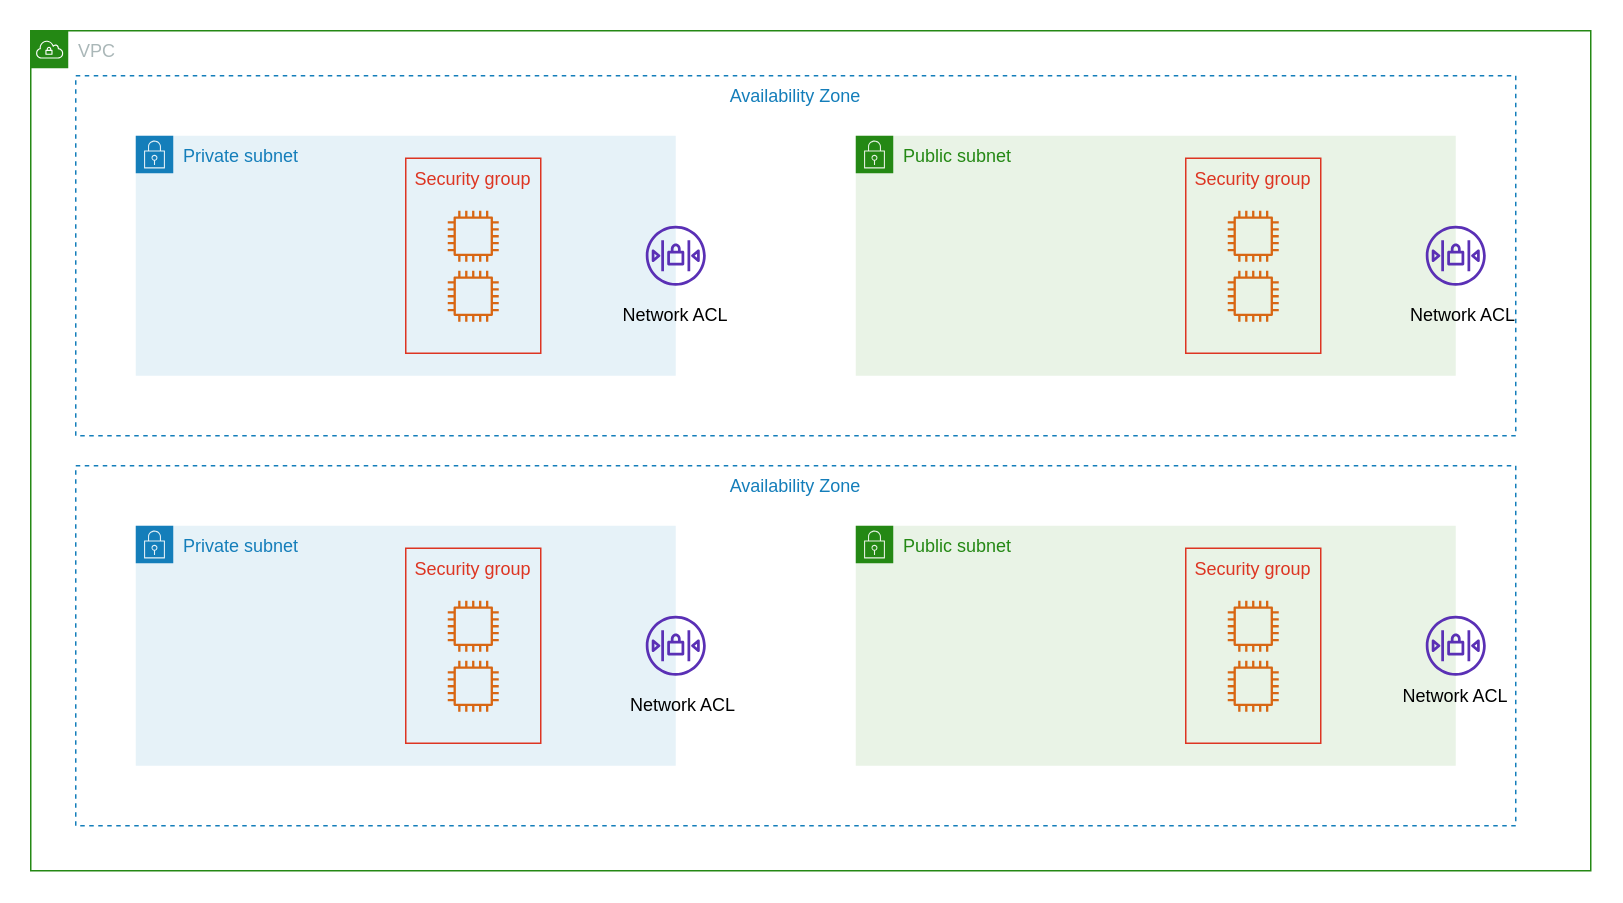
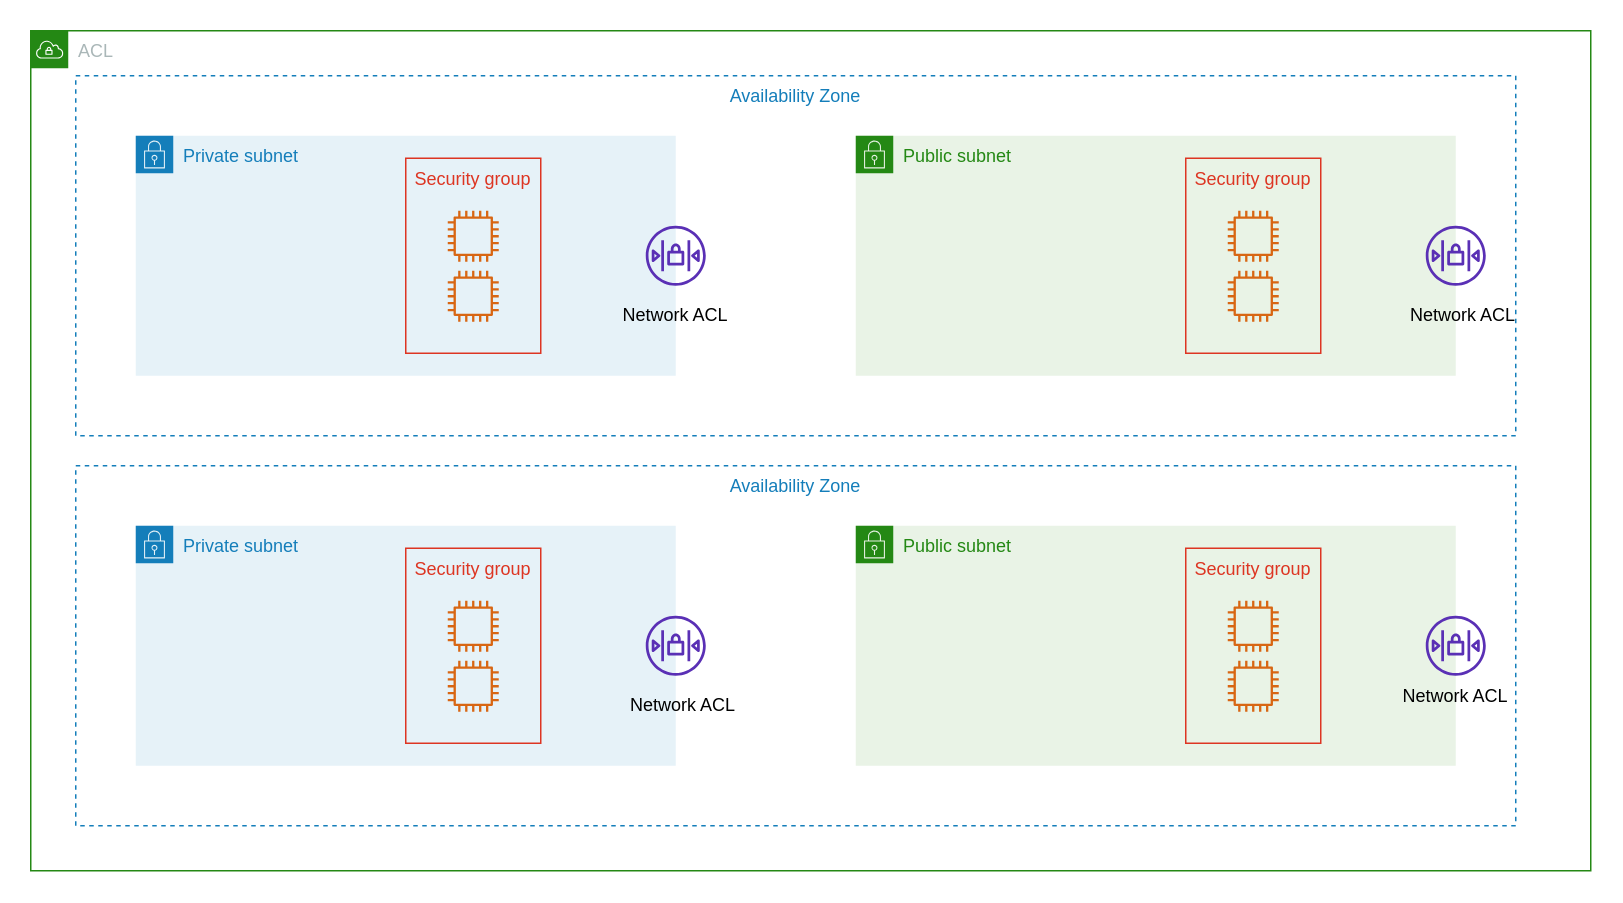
node "VPC": label "VPC" -> "ACL"
